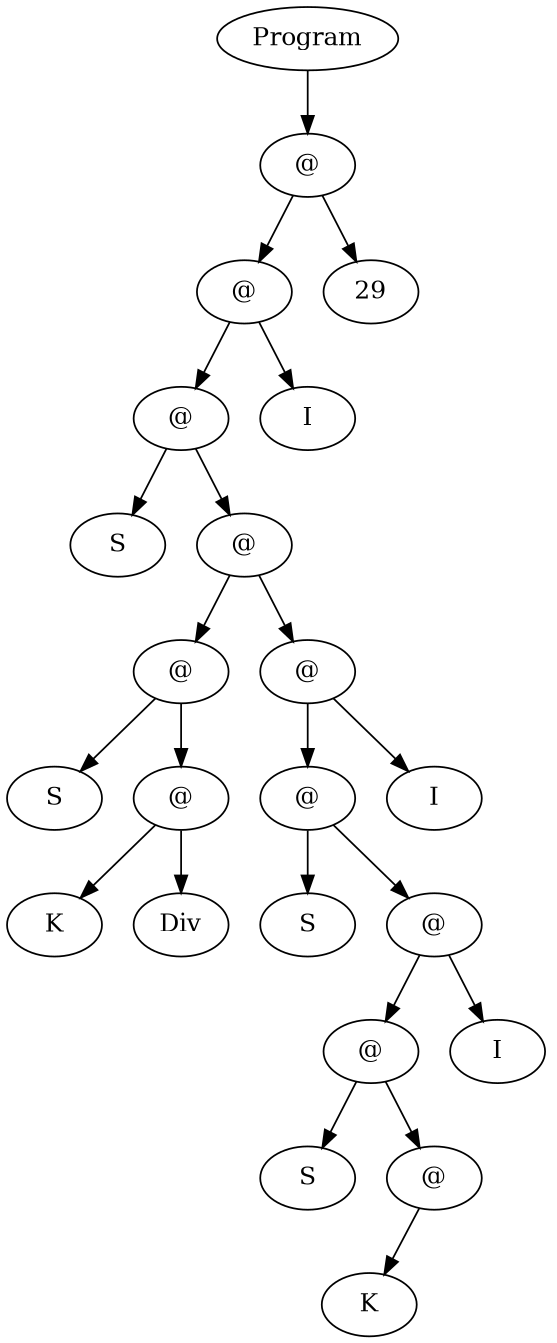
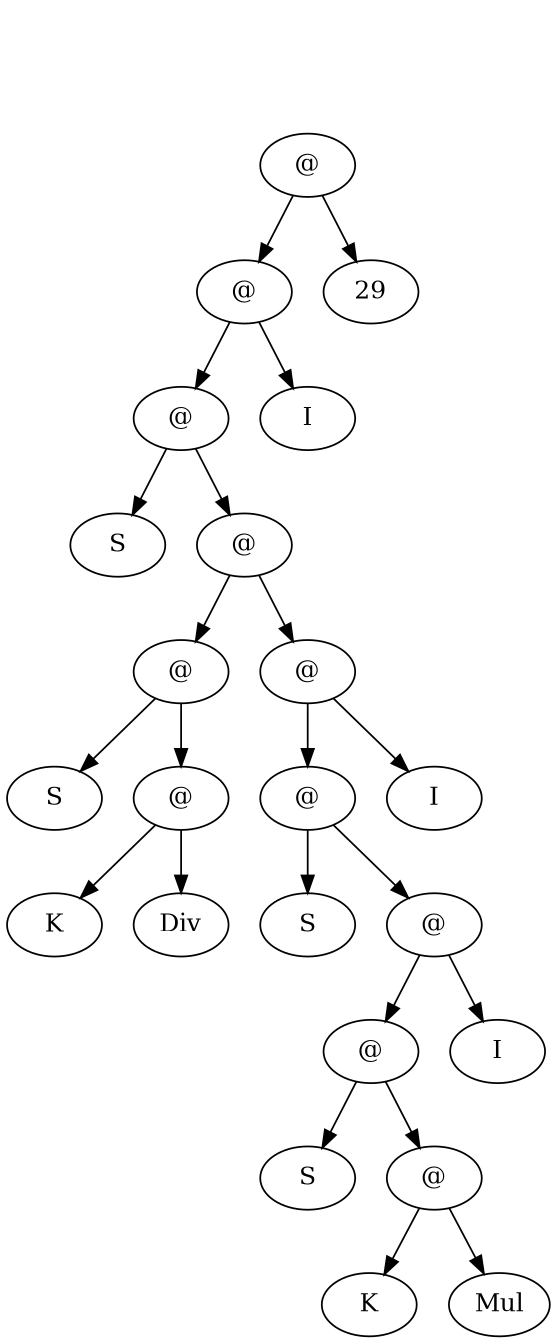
node "Program": removed
node "Mul": added
